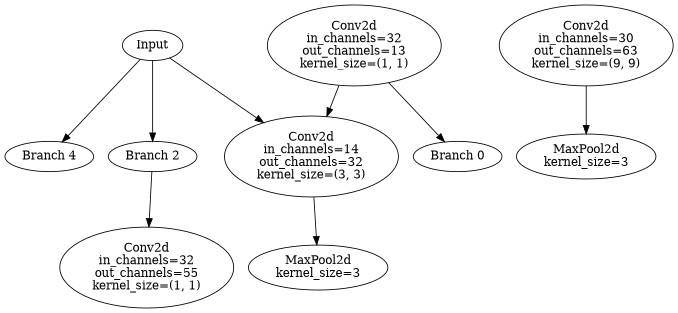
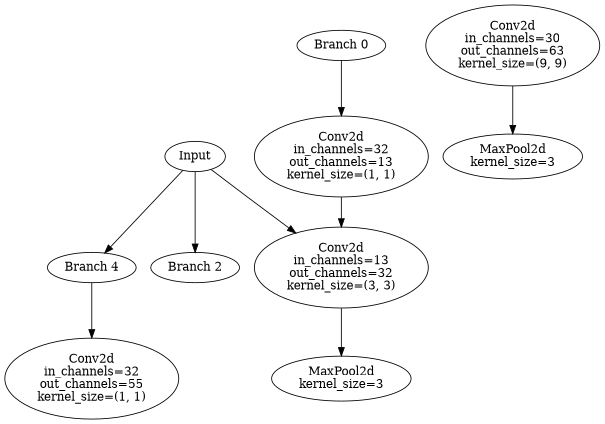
edge "Conv2d in_channels=32 out_channels=13 kernel_size=(1, 1)" -> "Branch 0": reversed
node "Conv2d in_channels=14 out_channels=32 kernel_size=(3, 3)": label "Conv2d in_channels=14 out_channels=32 kernel_size=(3, 3)" -> "Conv2d in_channels=13 out_channels=32 kernel_size=(3, 3)"
edge "Branch 2" -> "Conv2d in_channels=32 out_channels=55 kernel_size=(1, 1)": now "Branch 4" -> "Conv2d in_channels=32 out_channels=55 kernel_size=(1, 1)"
